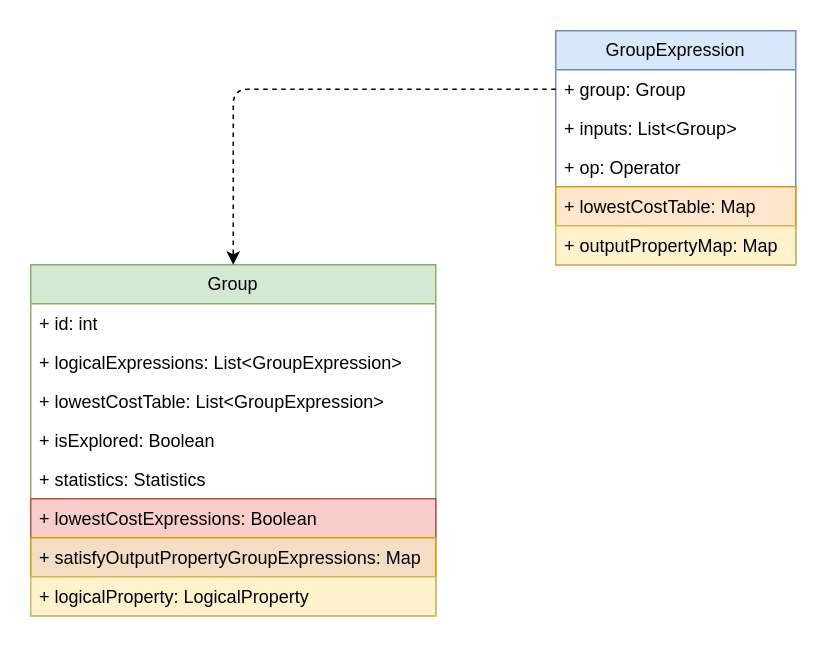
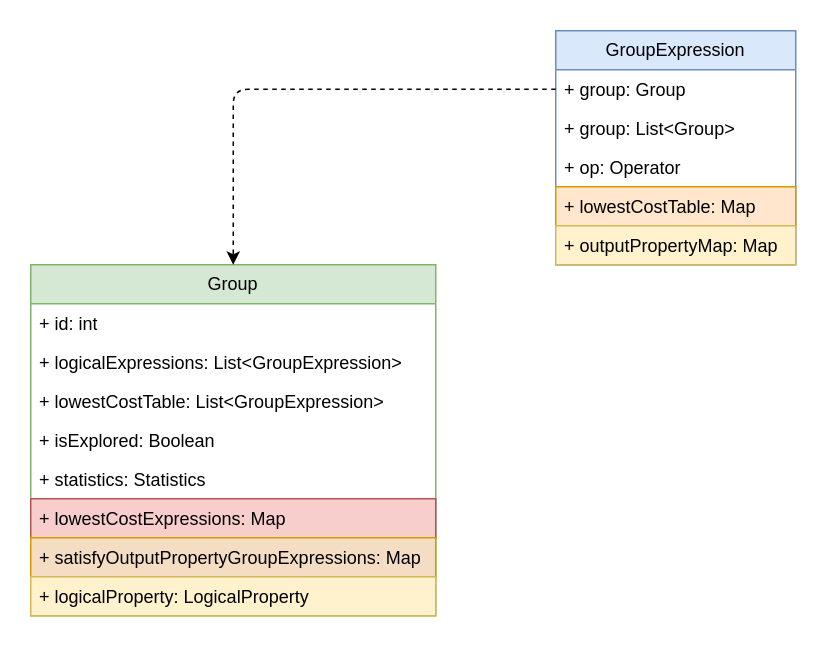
node "+ inputs: List<Group>": label "+ inputs: List<Group>" -> "+ group: List<Group>"
node "+ lowestCostExpressions: Boolean": label "+ lowestCostExpressions: Boolean" -> "+ lowestCostExpressions: Map"
